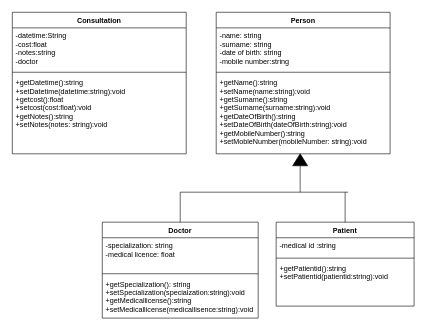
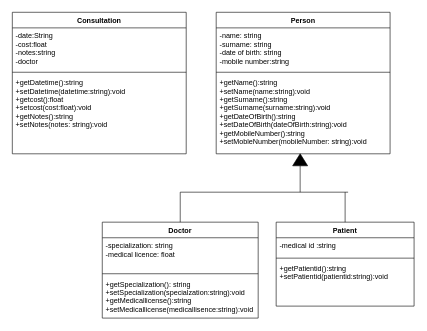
node "-datetime:String -cost:float -notes:string -doctor": label "-datetime:String -cost:float -notes:string -doctor" -> "-date:String -cost:float -notes:string -doctor"
